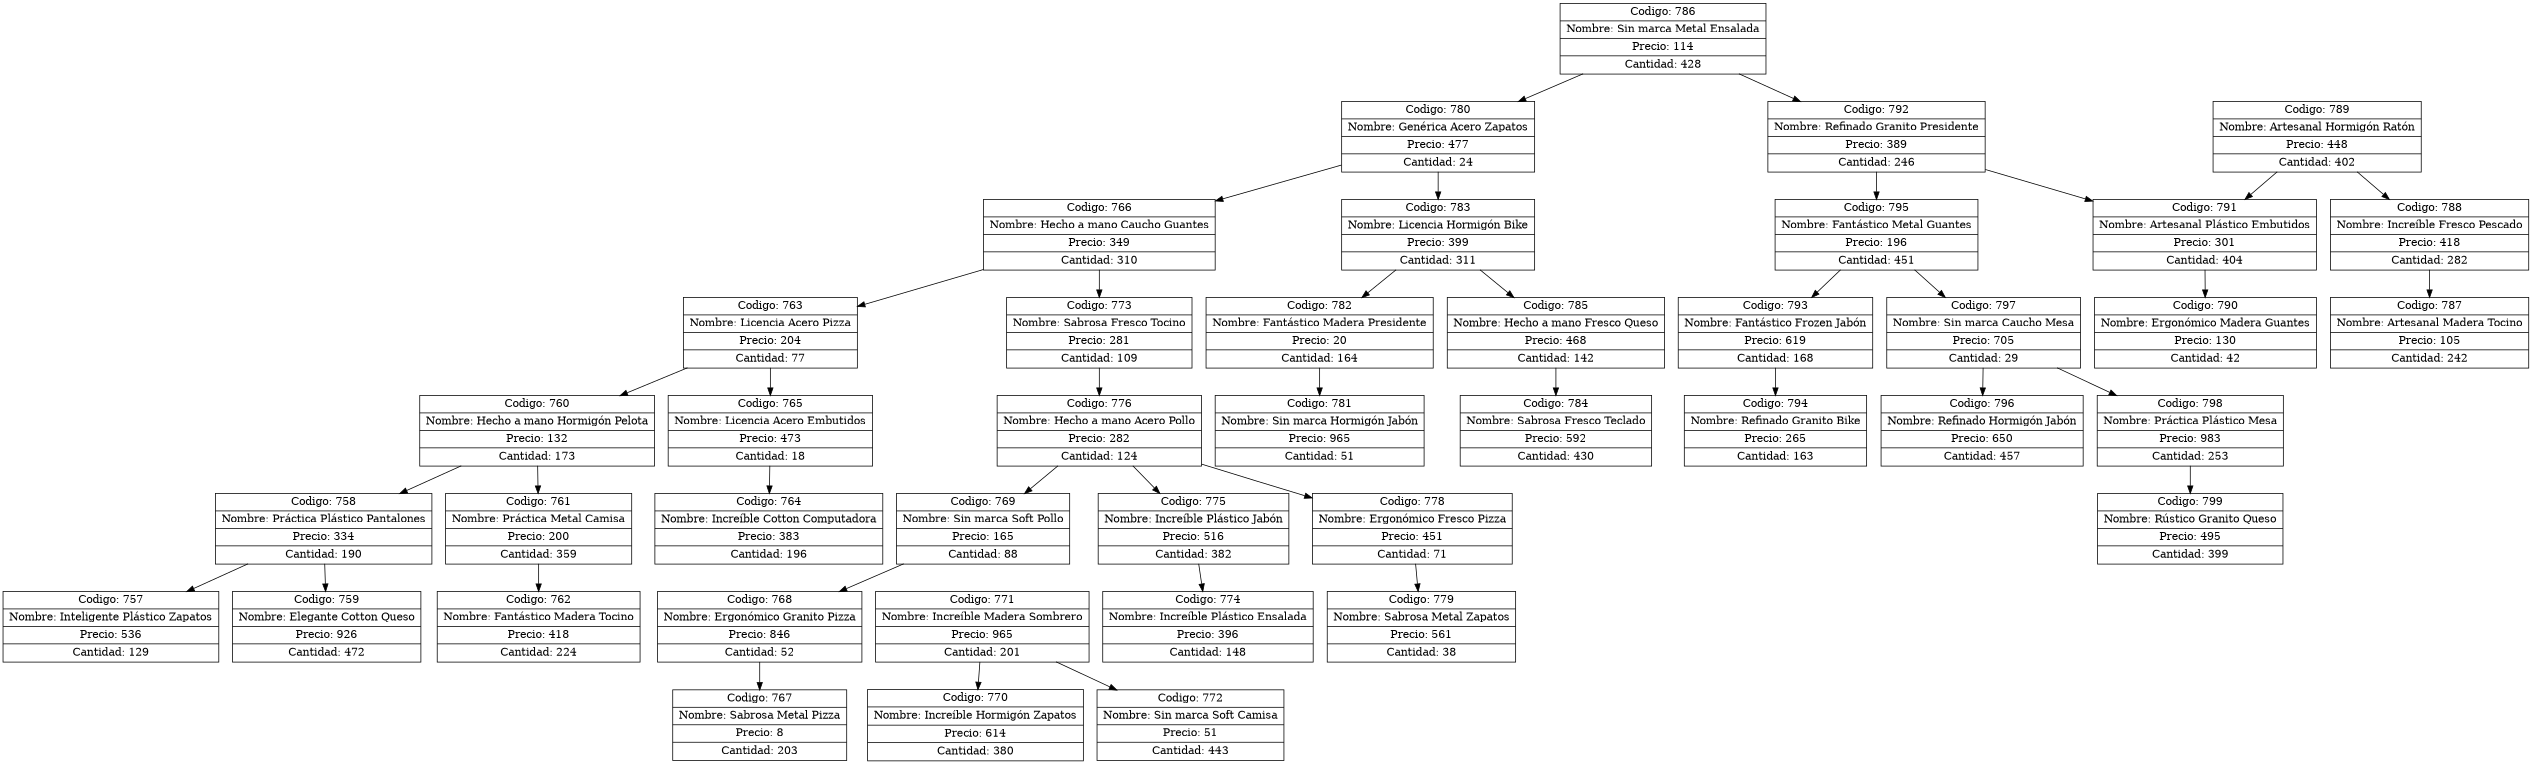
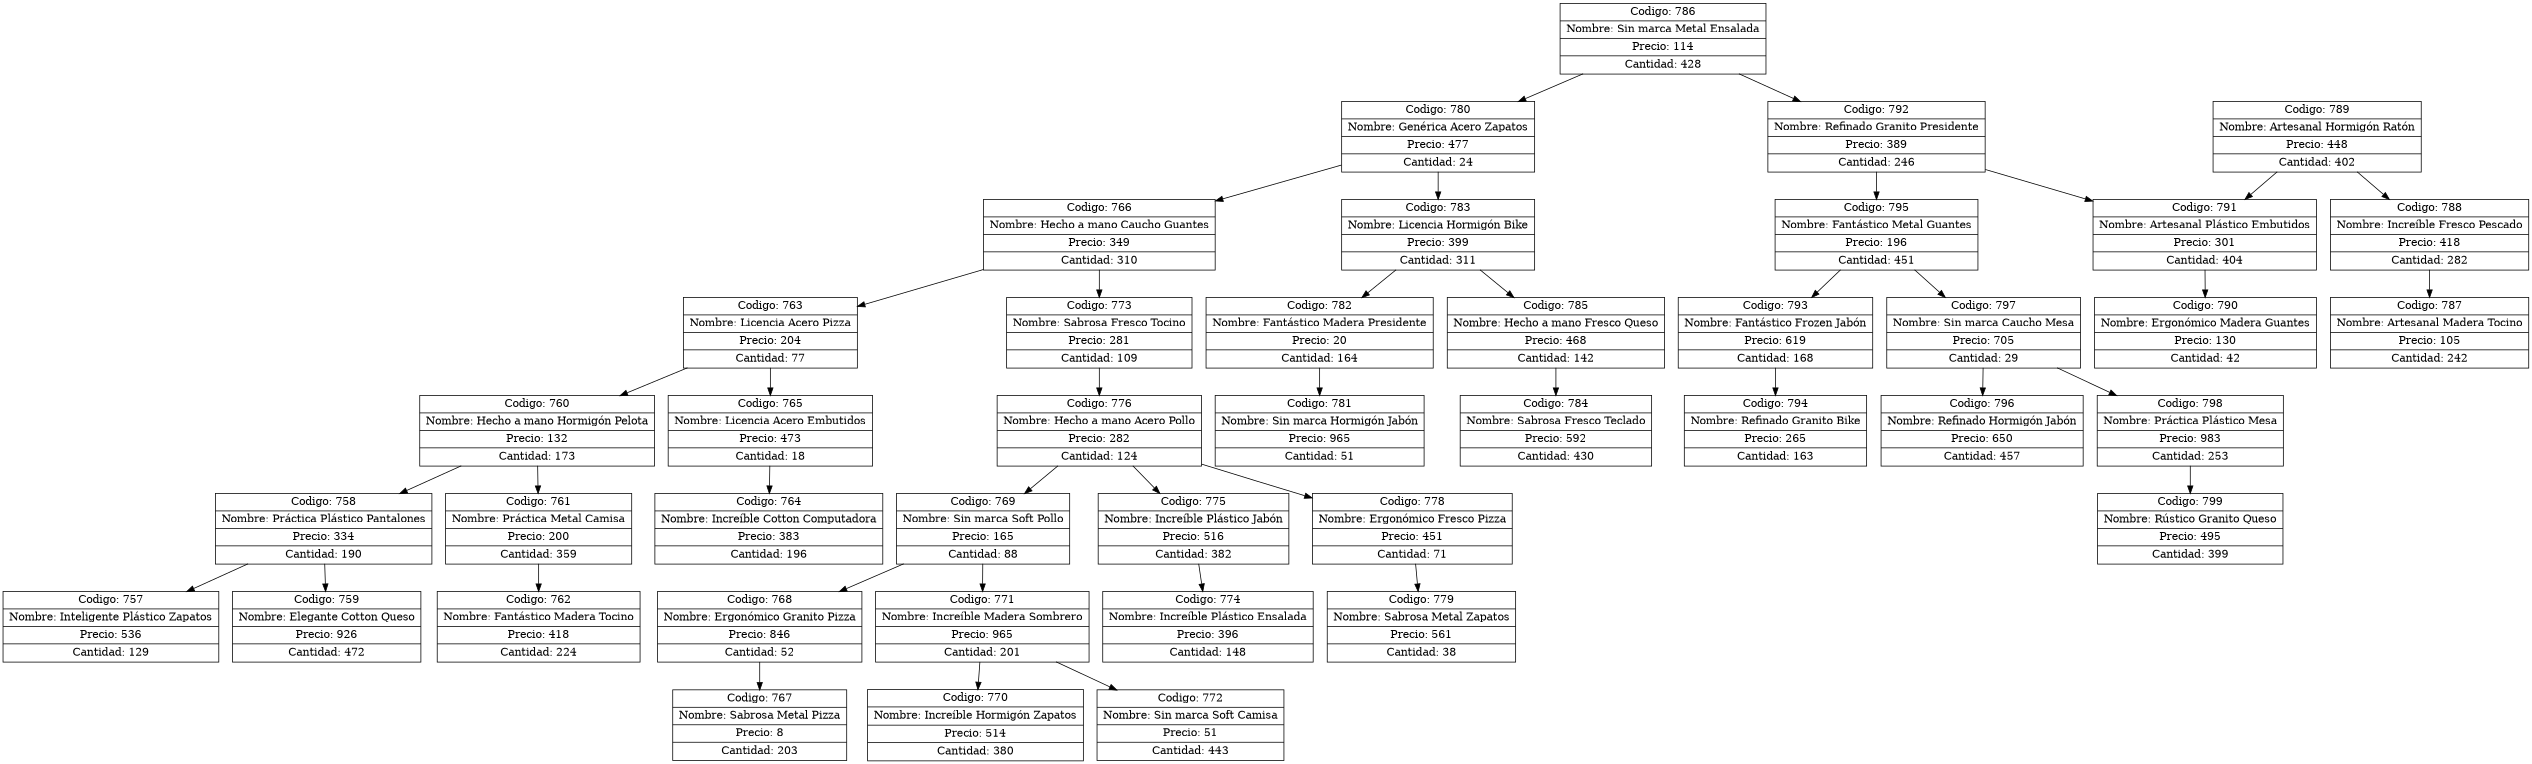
edge "Codigo: 769" -> "Codigo: 771": added
node "Codigo: 770": text "Precio: 614" -> "Precio: 514"
